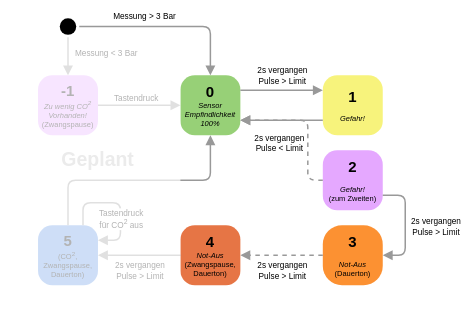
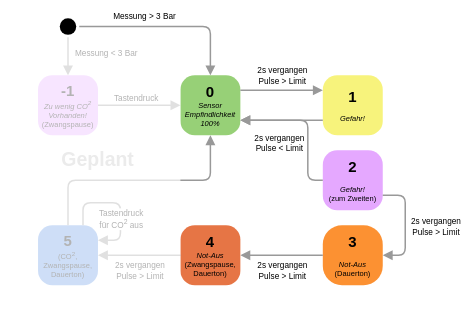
edge "2 Gefahr! (zum Zweiten)" -> "0 Sensor Empfindlichkeit 100%": style dashed -> solid
edge "3 Not-Aus (Dauerton)" -> "4 Not-Aus (Zwangspause, Dauerton)": style dashed -> solid
